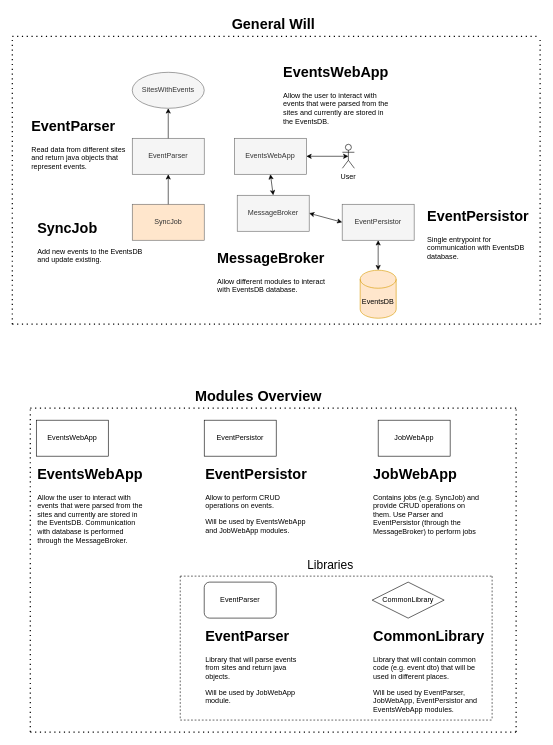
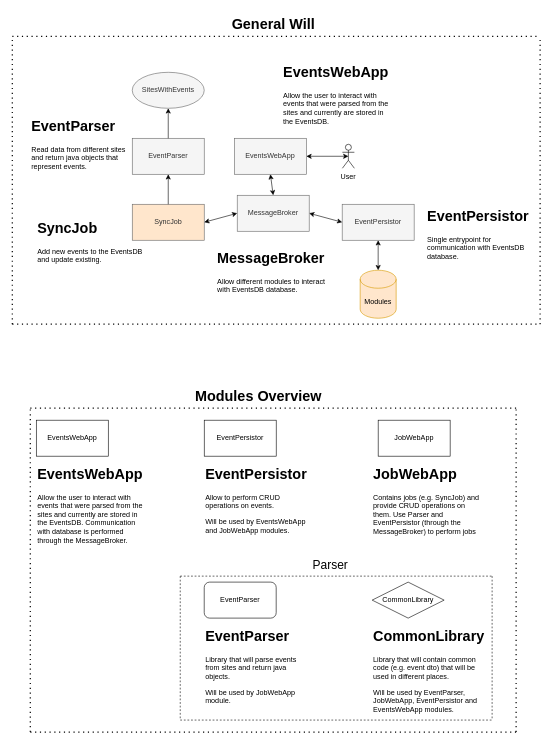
edge "MessageBroker" -- "SyncJob": added
node "EventsDB": label "EventsDB" -> "Modules"
node "Libraries": label "Libraries" -> "Parser"
